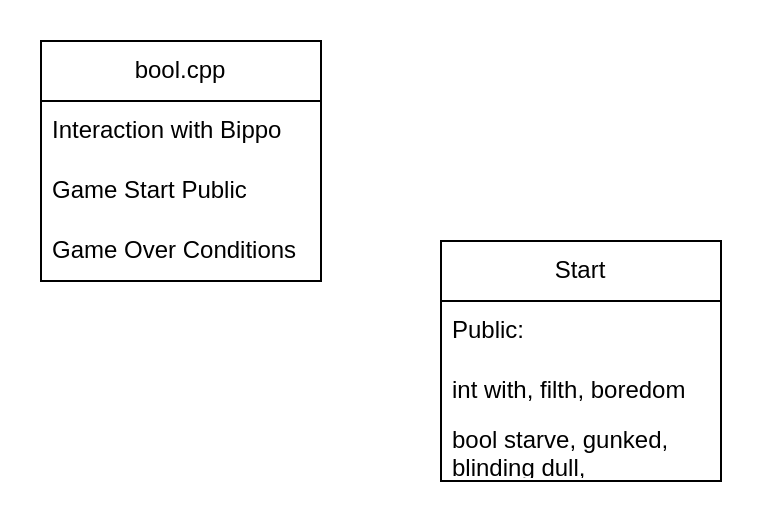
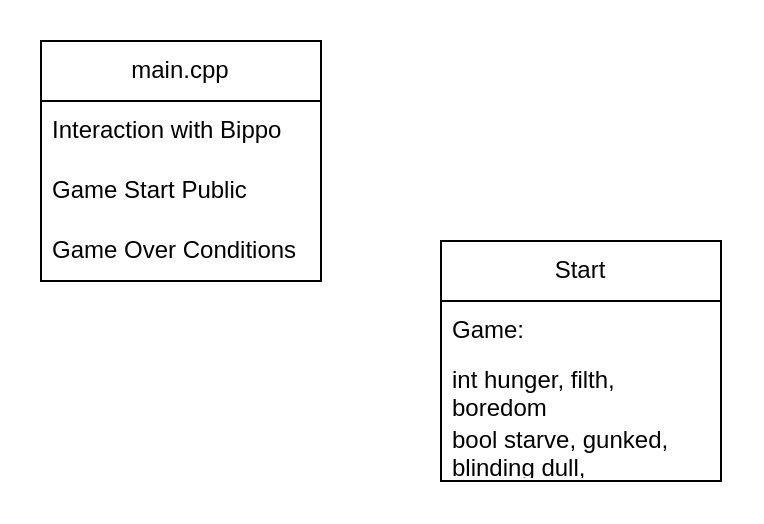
node "bool.cpp": label "bool.cpp" -> "main.cpp"
node "Public:": label "Public:" -> "Game:"
node "int with, filth, boredom": label "int with, filth, boredom" -> "int hunger, filth, boredom"
